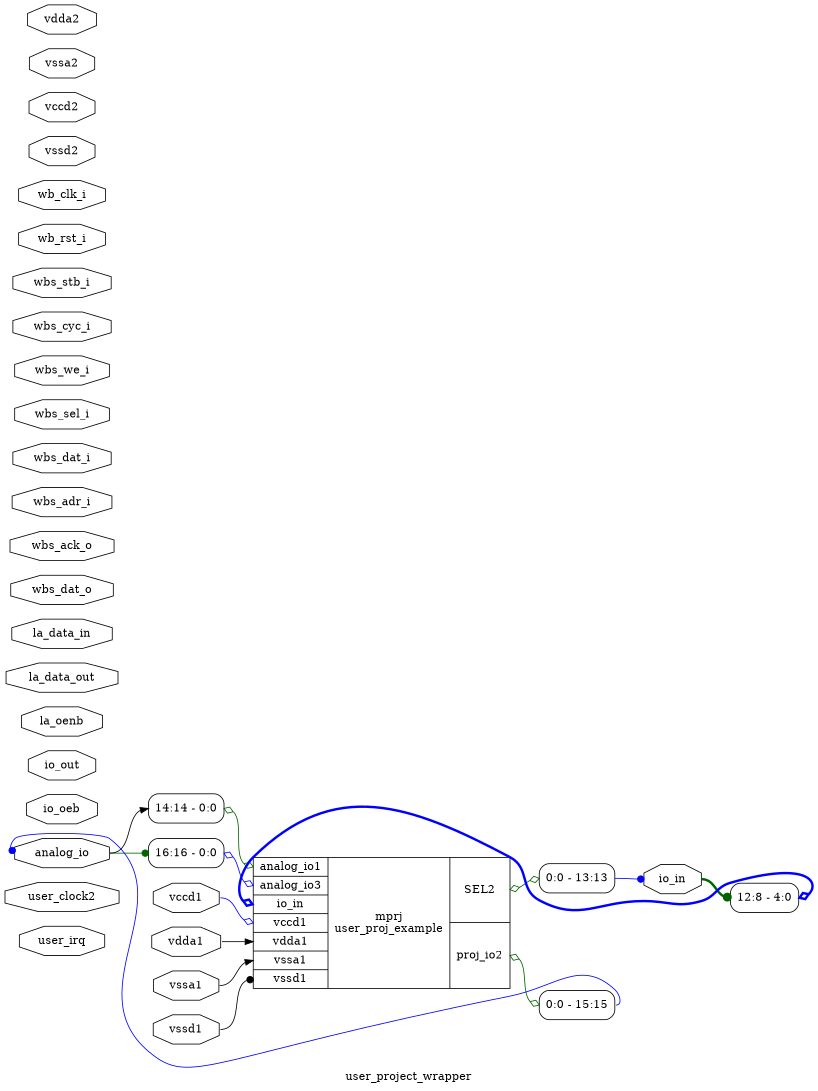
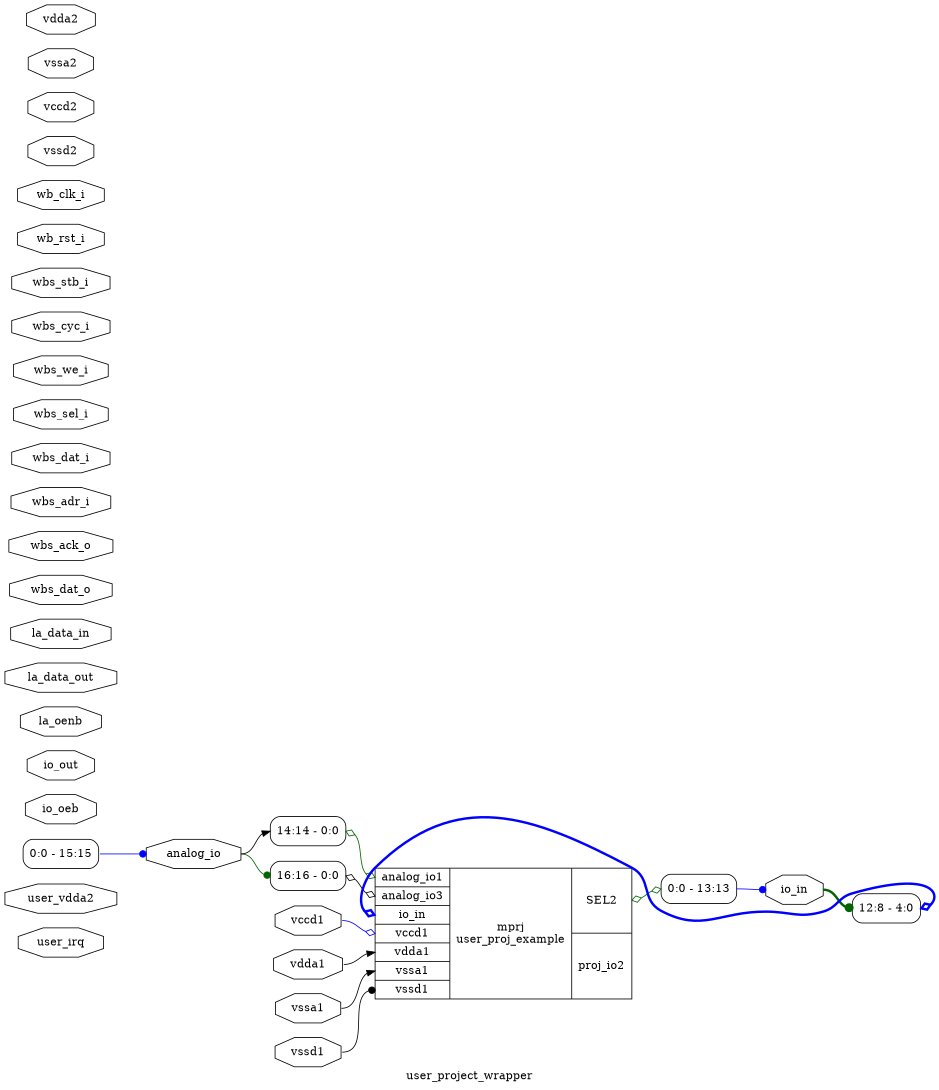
edge "16:16 - 0:0" -- "analog_io1": color blue -> black
node "user_clock2": label "user_clock2" -> "user_vdda2"
edge "analog_io1" -- "0:0 - 15:15": removed
